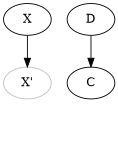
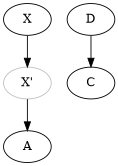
node "A": added
